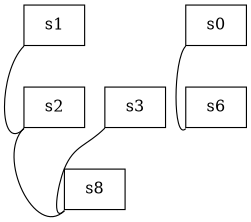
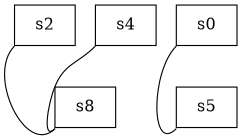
node "s1": removed
node "s3": label "s3" -> "s4"
node "s6": label "s6" -> "s5"
